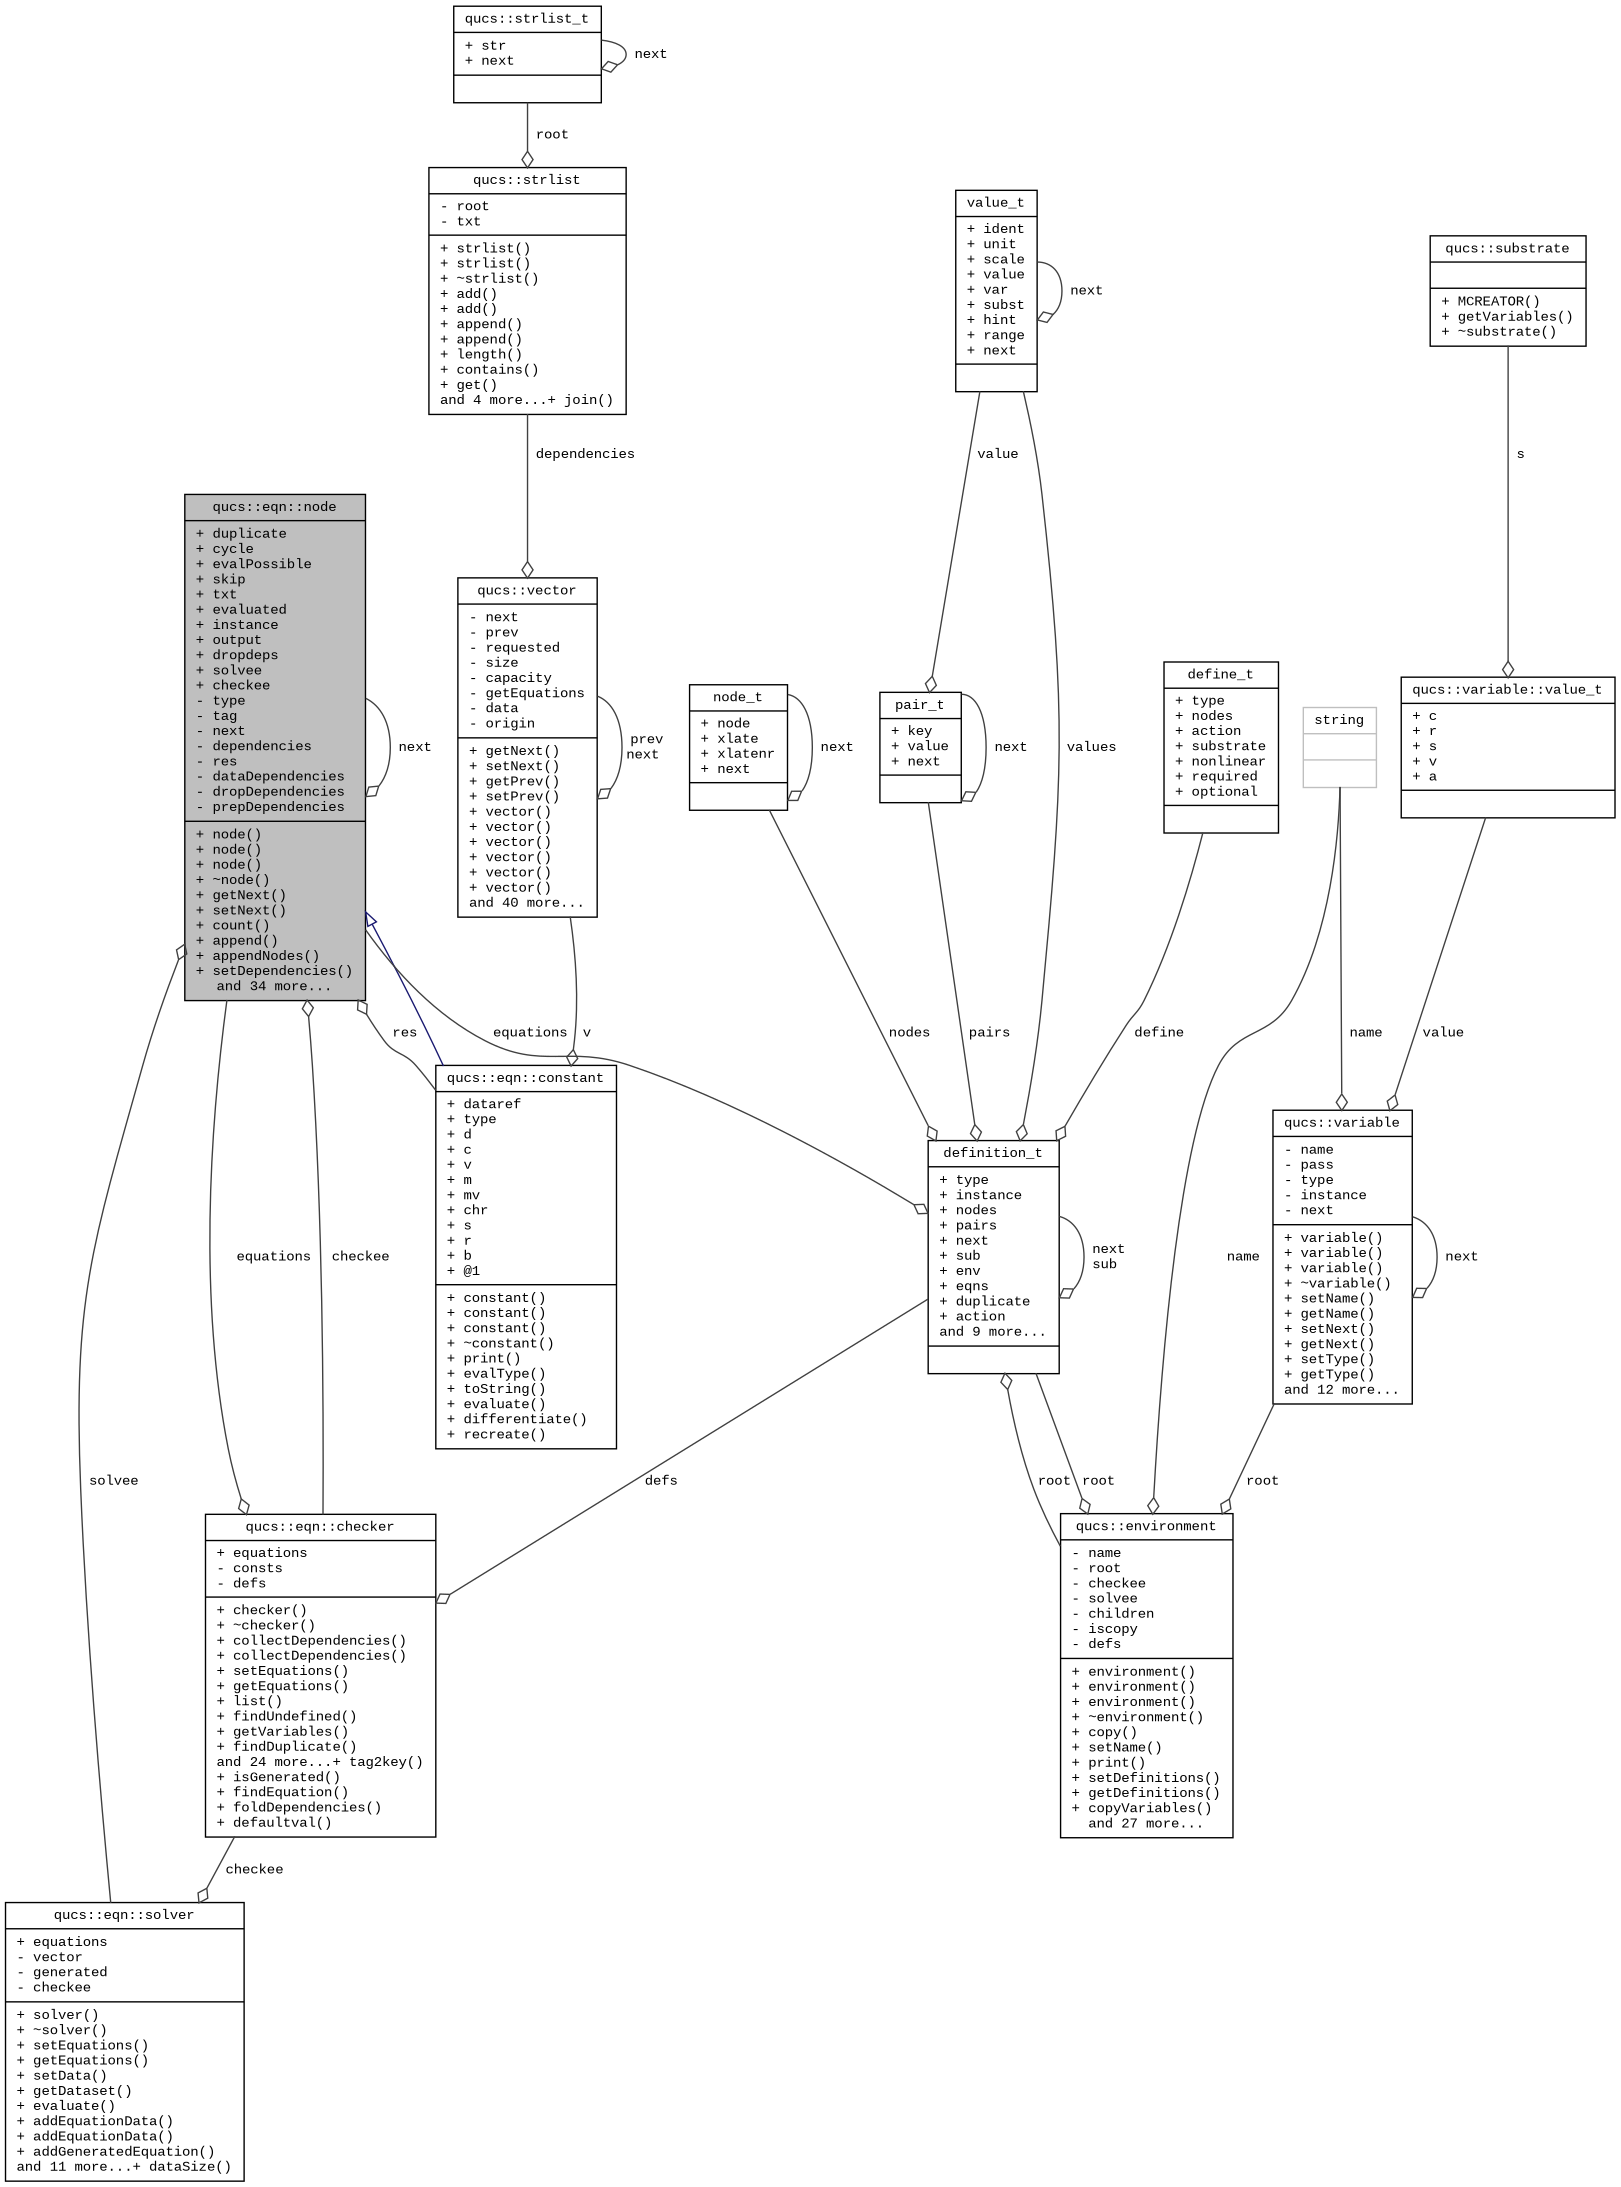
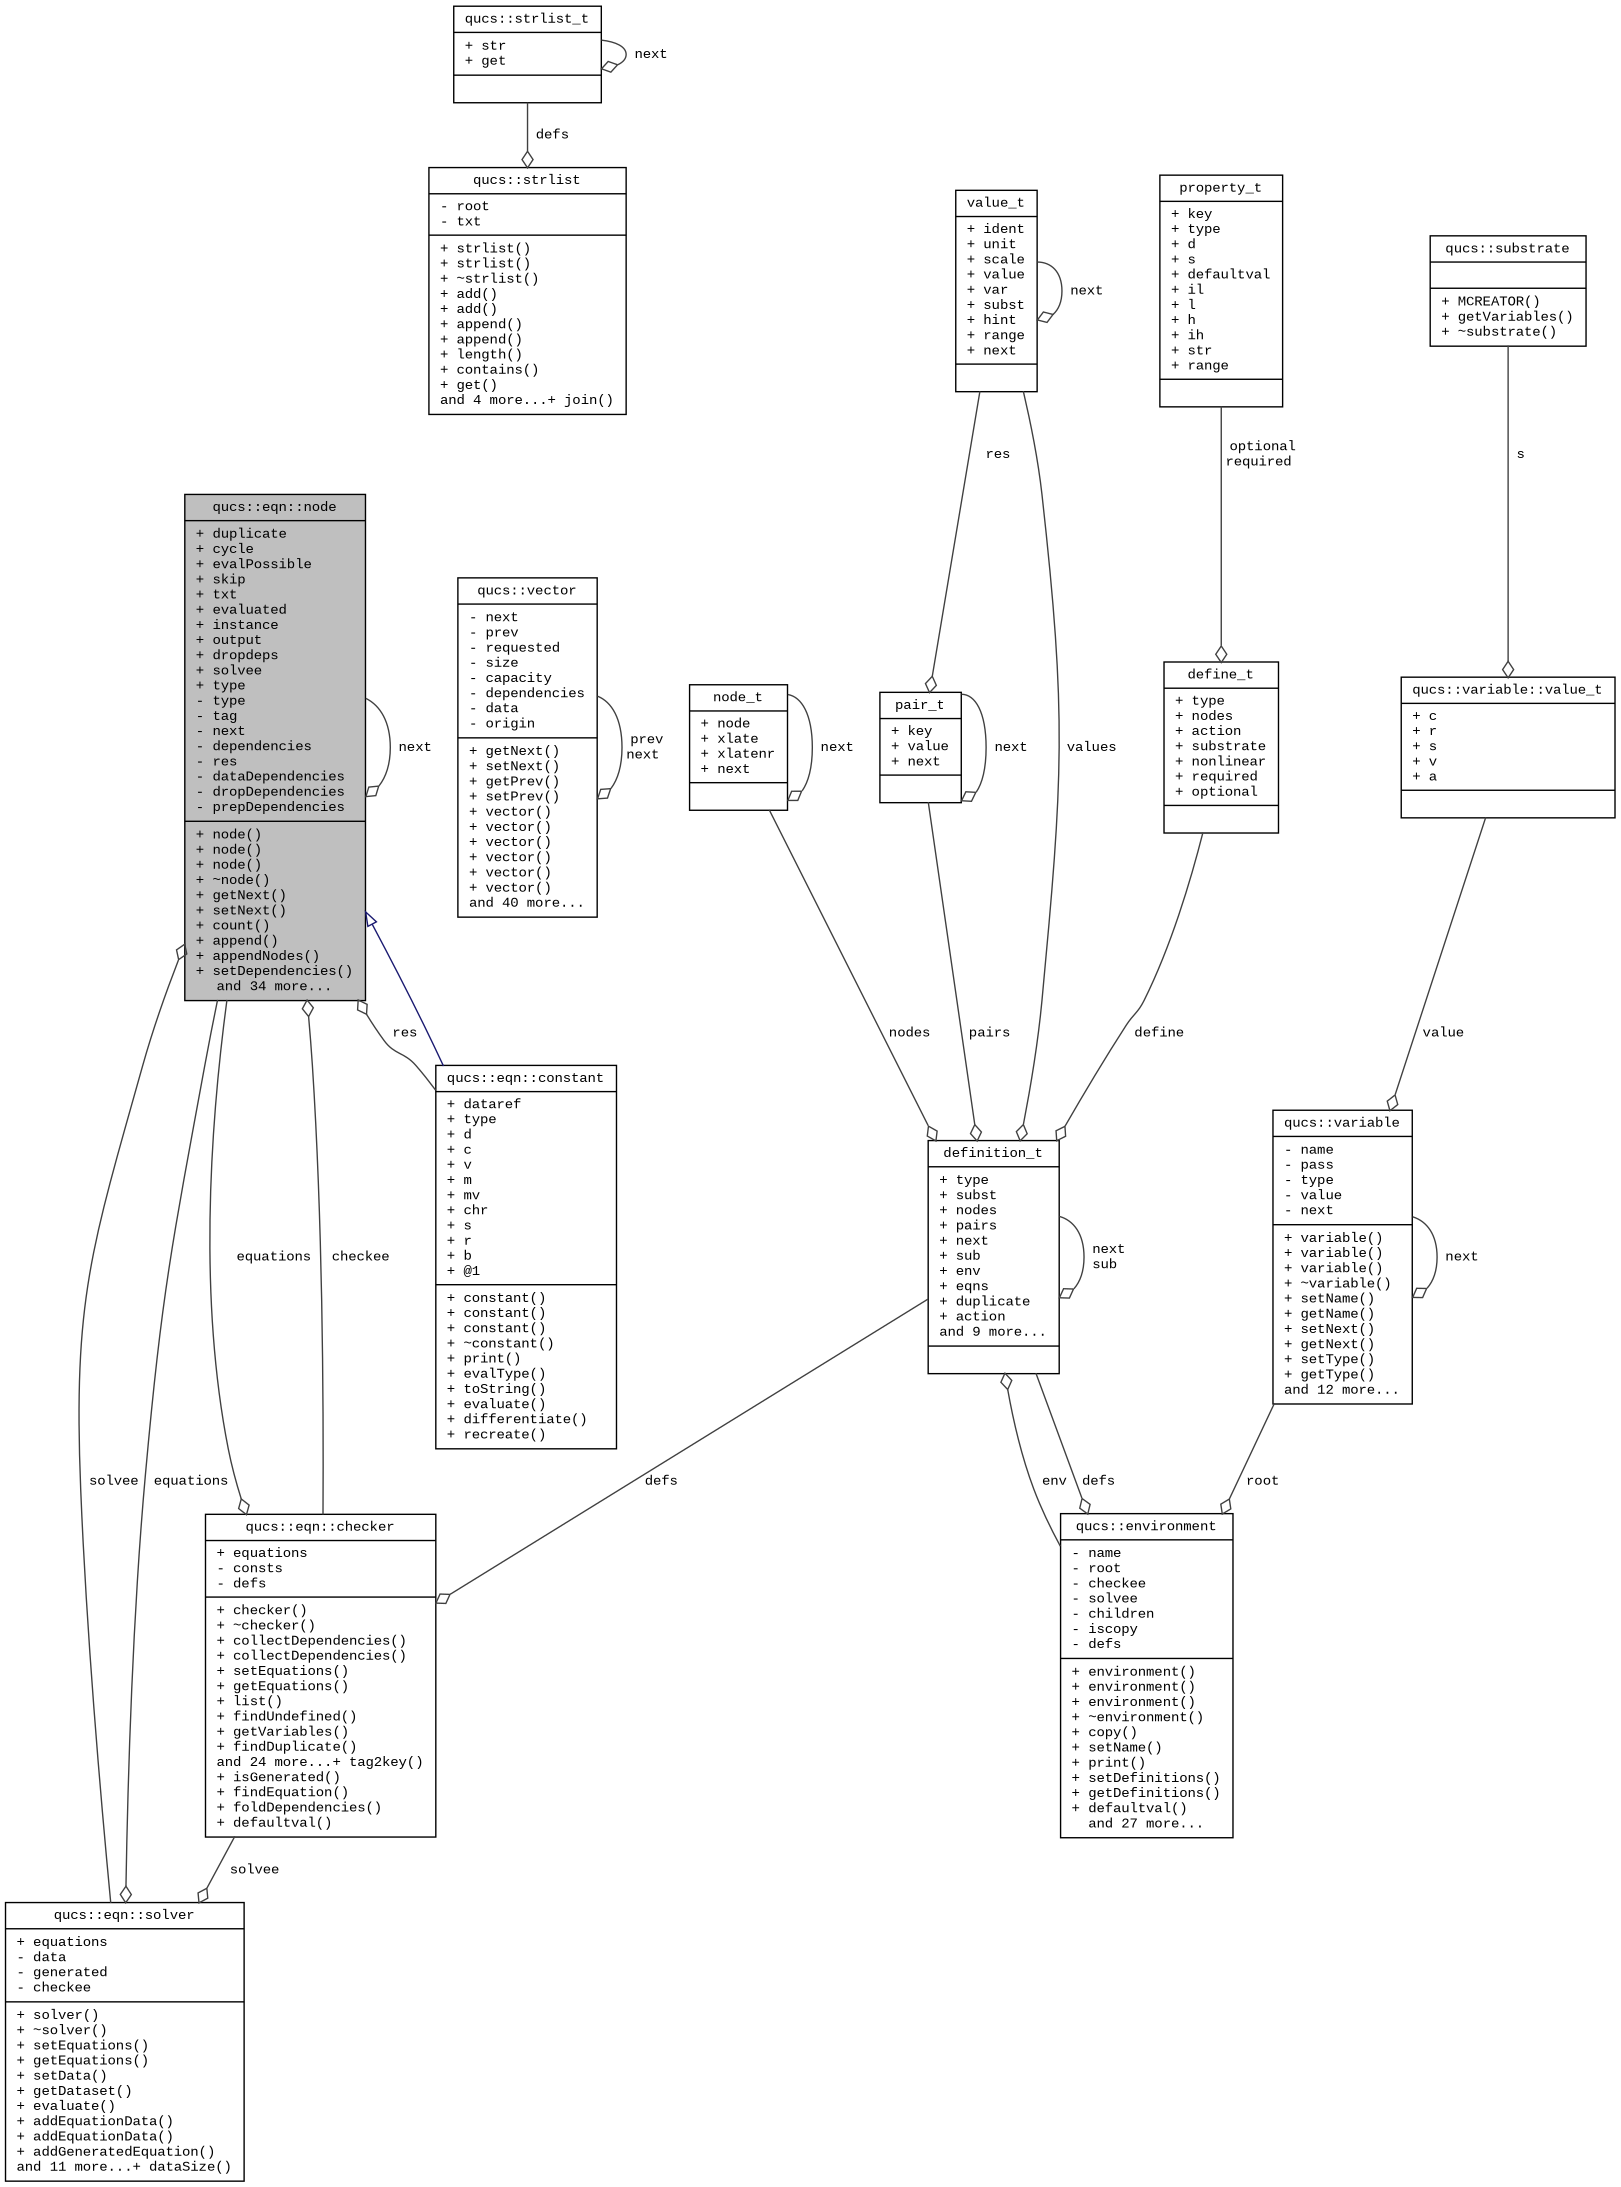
node "qucs::strlist_t": text "+ next" -> "+ get"
edge "qucs::strlist_t" -> "qucs::strlist": label " root" -> " defs"
node "property_t": added
edge "value_t" -> "pair_t": label " value" -> " res"
edge "qucs::strlist" -> "qucs::vector": removed, label "dependencies"
node "qucs::eqn::node": text "+ checkee" -> "+ type"
node "qucs::vector": text "- getEquations" -> "- dependencies"
node "string": removed
edge "qucs::vector" -> "qucs::eqn::constant": removed, label "v"
edge "qucs::eqn::node" -> "definition_t": now "qucs::eqn::node" -> "qucs::eqn::solver"
node "definition_t": text "+ instance" -> "+ subst"
node "qucs::variable": text "- instance" -> "- value"
edge "qucs::environment" -> "definition_t": label " root" -> " env"
edge "definition_t" -> "qucs::environment": label " root" -> " defs"
node "qucs::environment": text "+ copyVariables()" -> "+ defaultval()"
edge "qucs::eqn::checker" -> "qucs::eqn::solver": label " checkee" -> " solvee"
node "qucs::eqn::solver": text "- vector" -> "- data"
